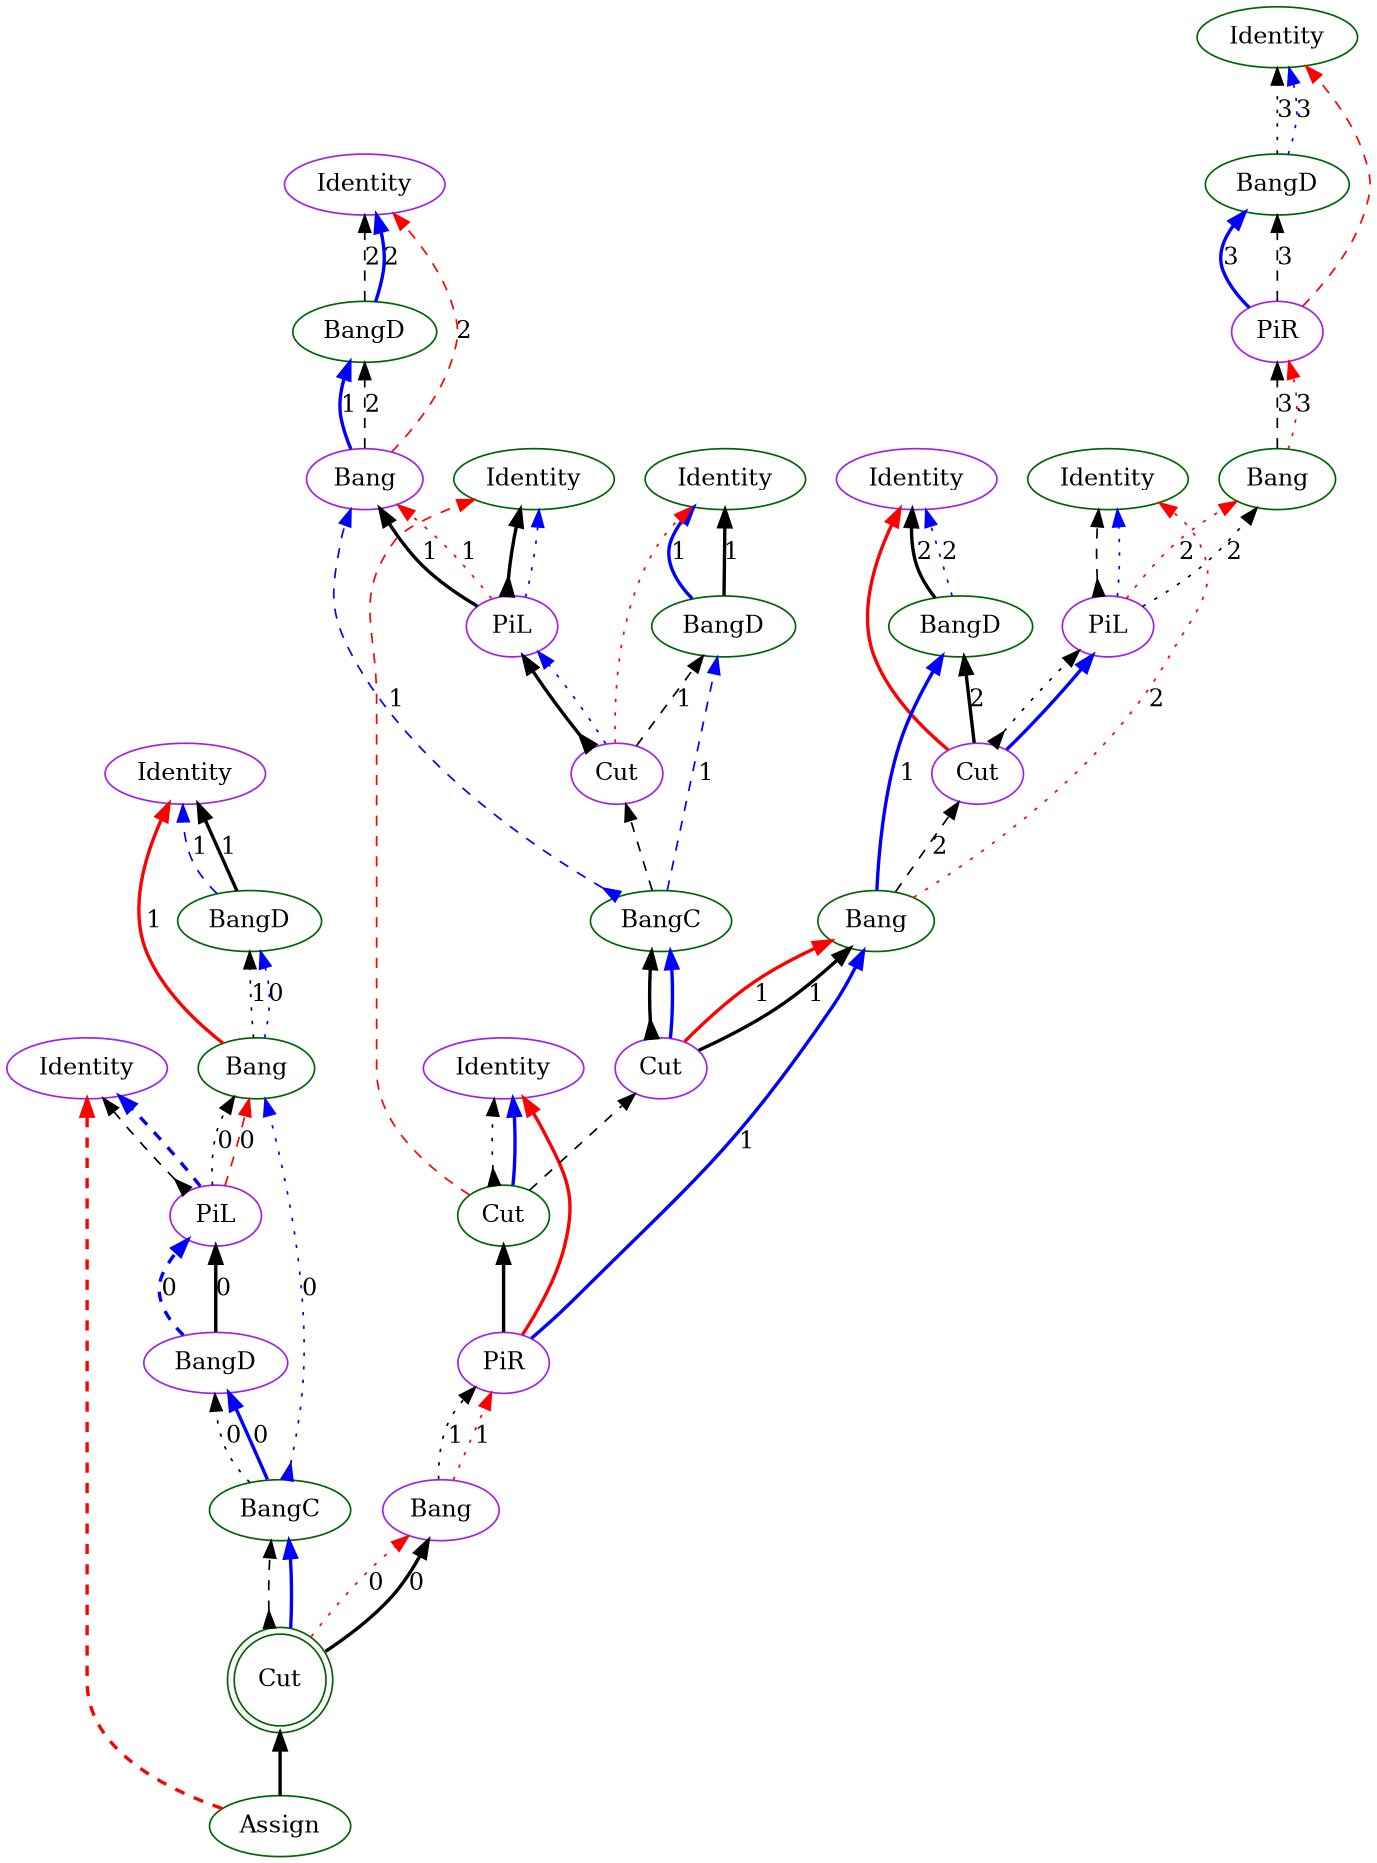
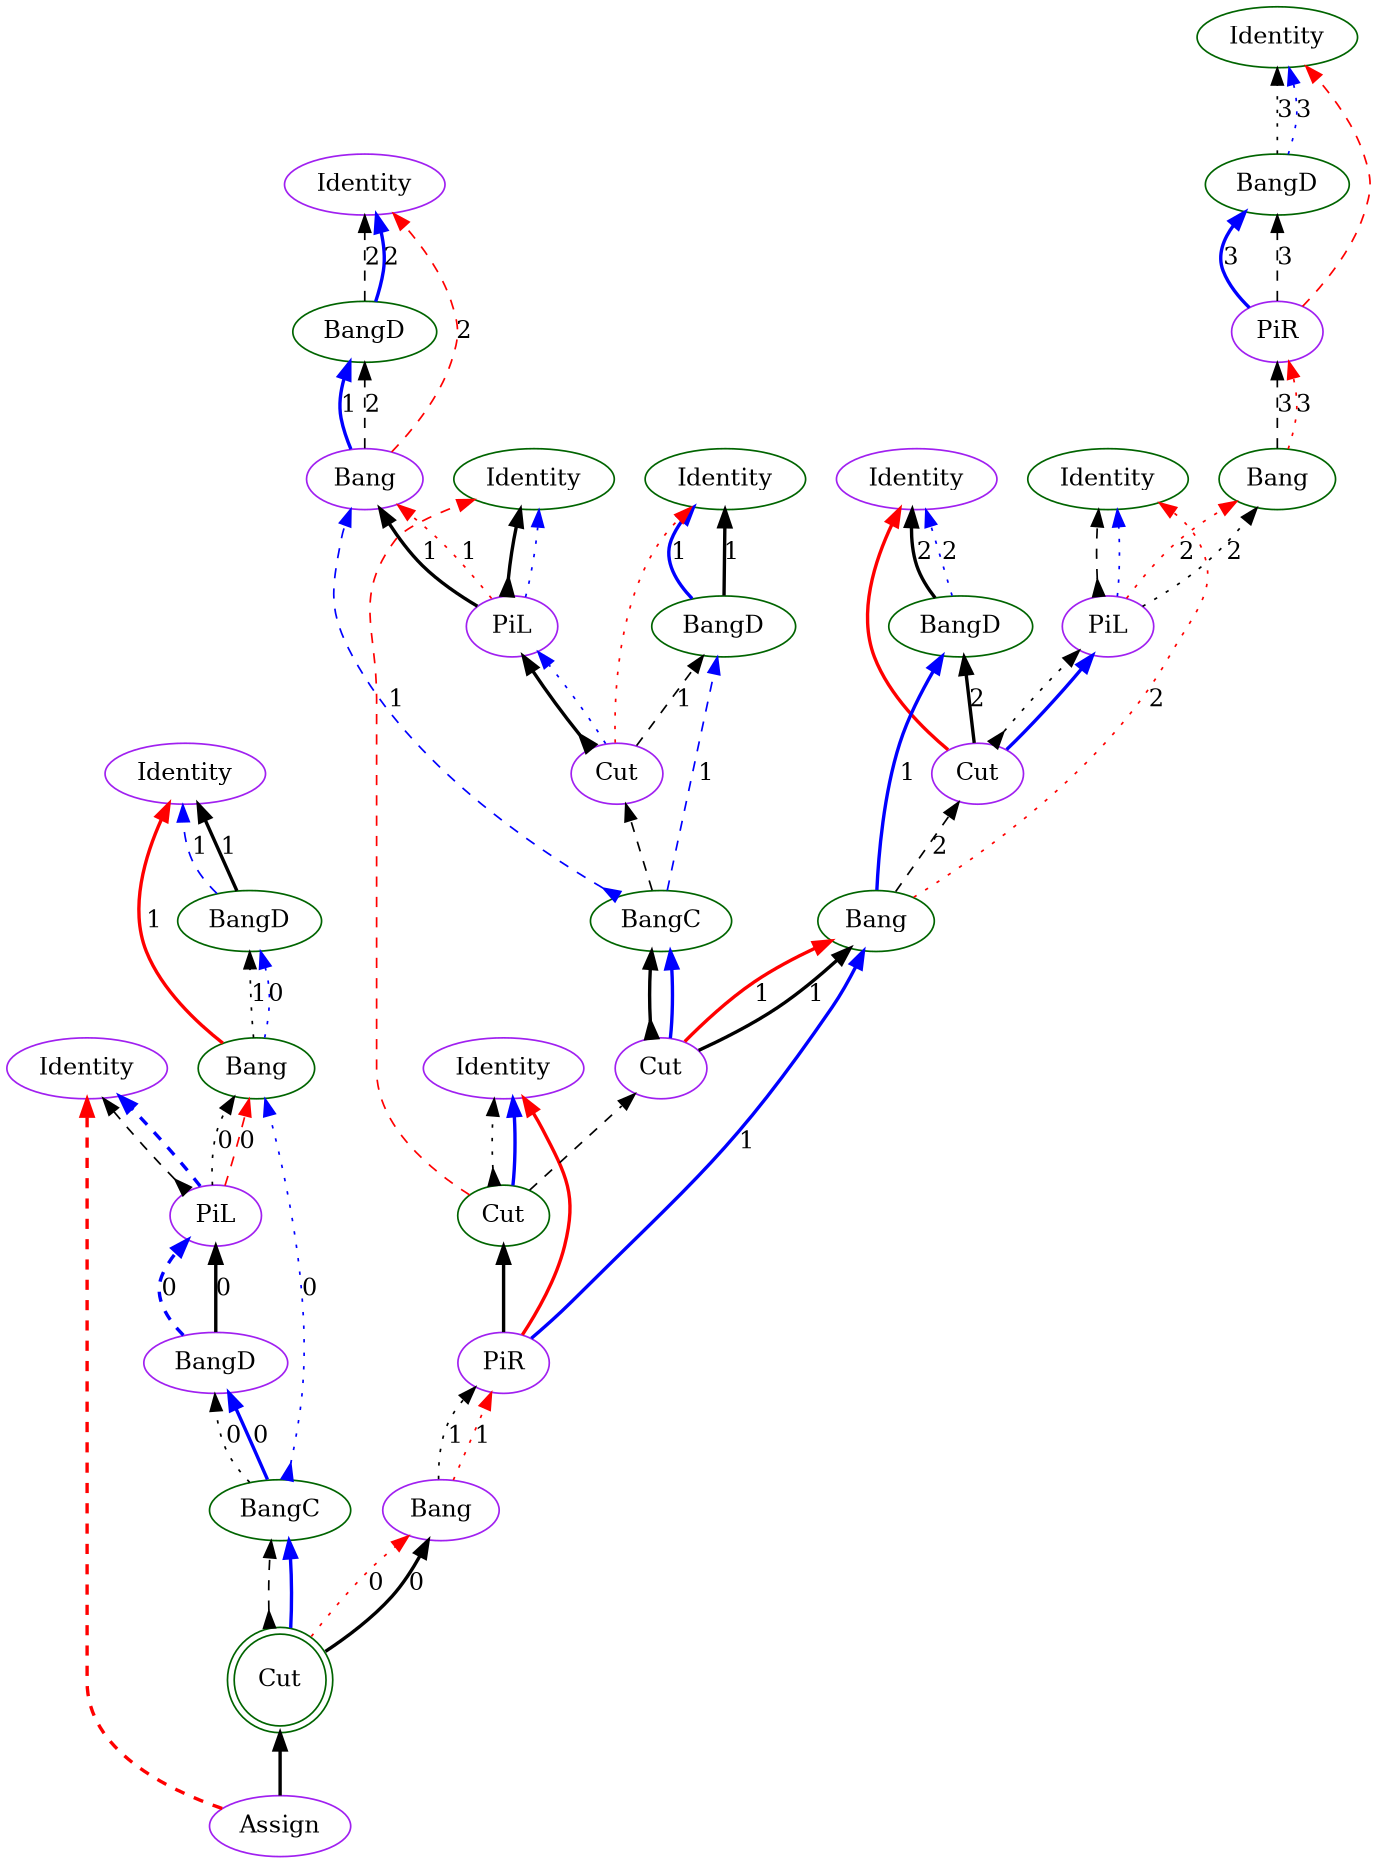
node "Assign": color darkgreen -> purple
